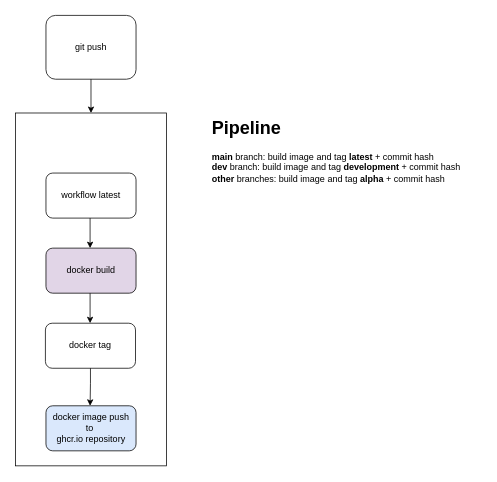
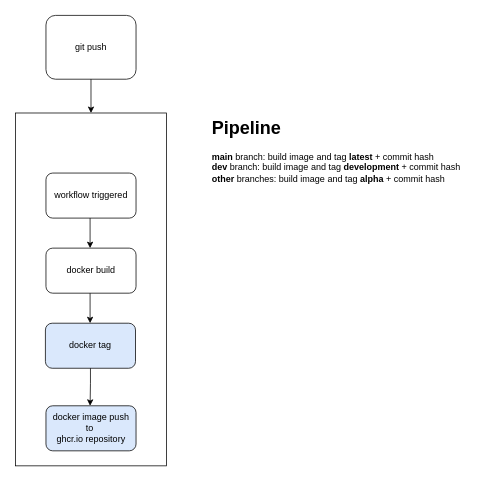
node "workflow latest": label "workflow latest" -> "workflow triggered"
node "docker build": fillcolor #e1d5e7 -> #ffffff
node "docker tag": fillcolor #ffffff -> #dae8fc
